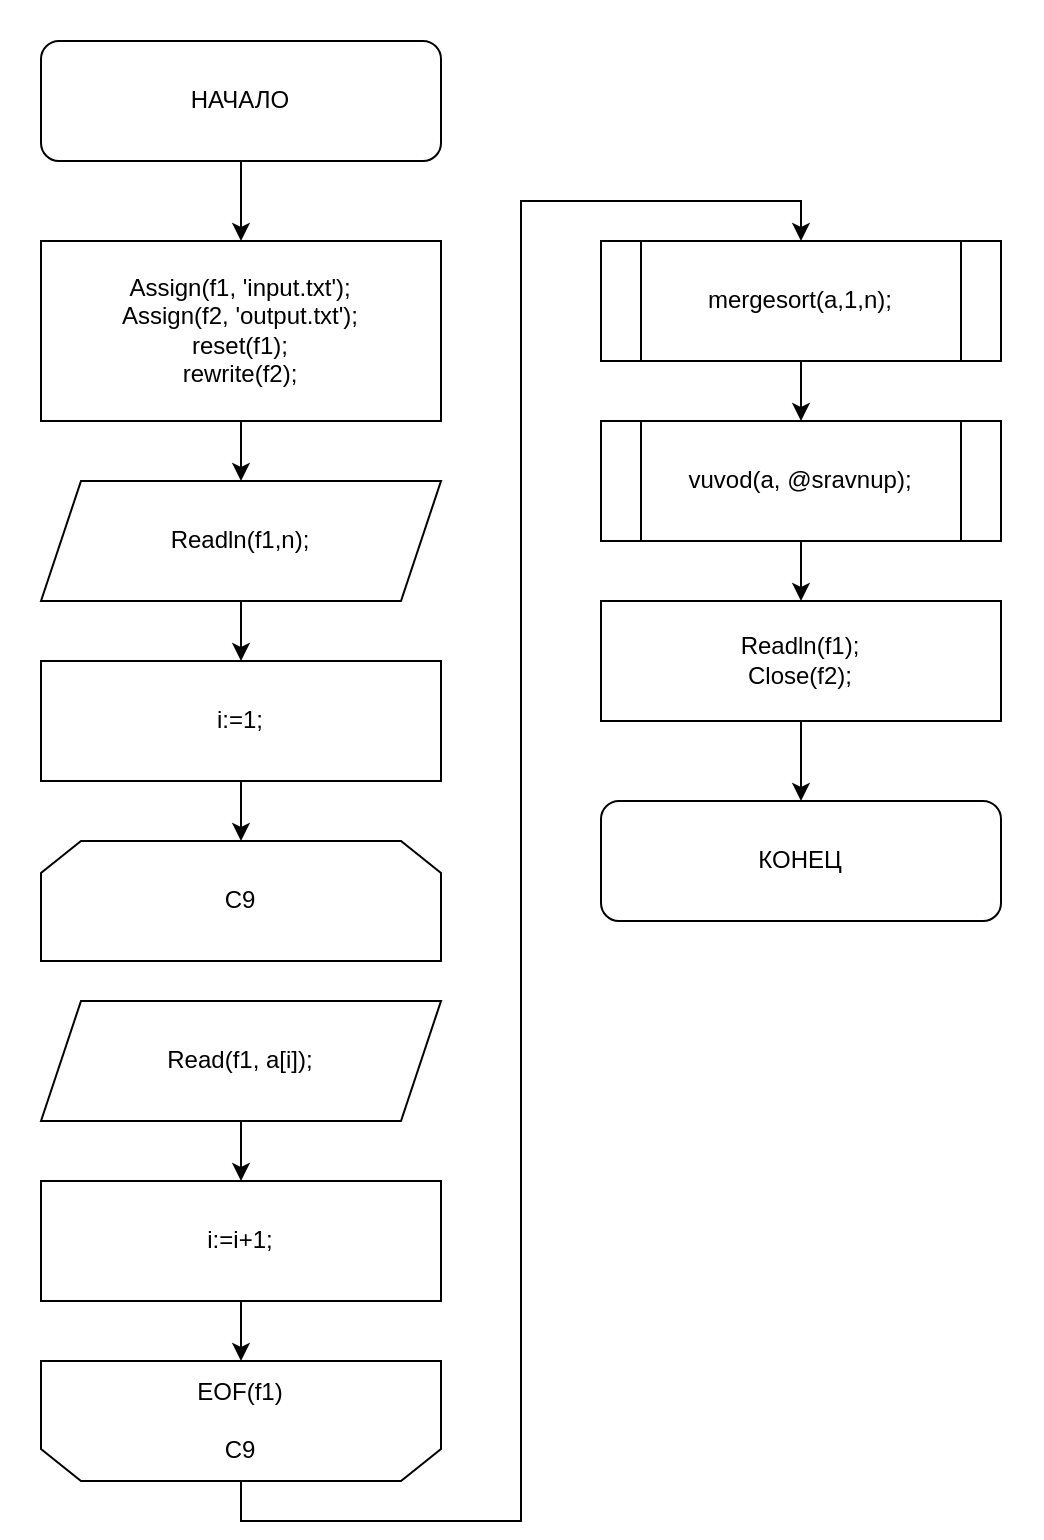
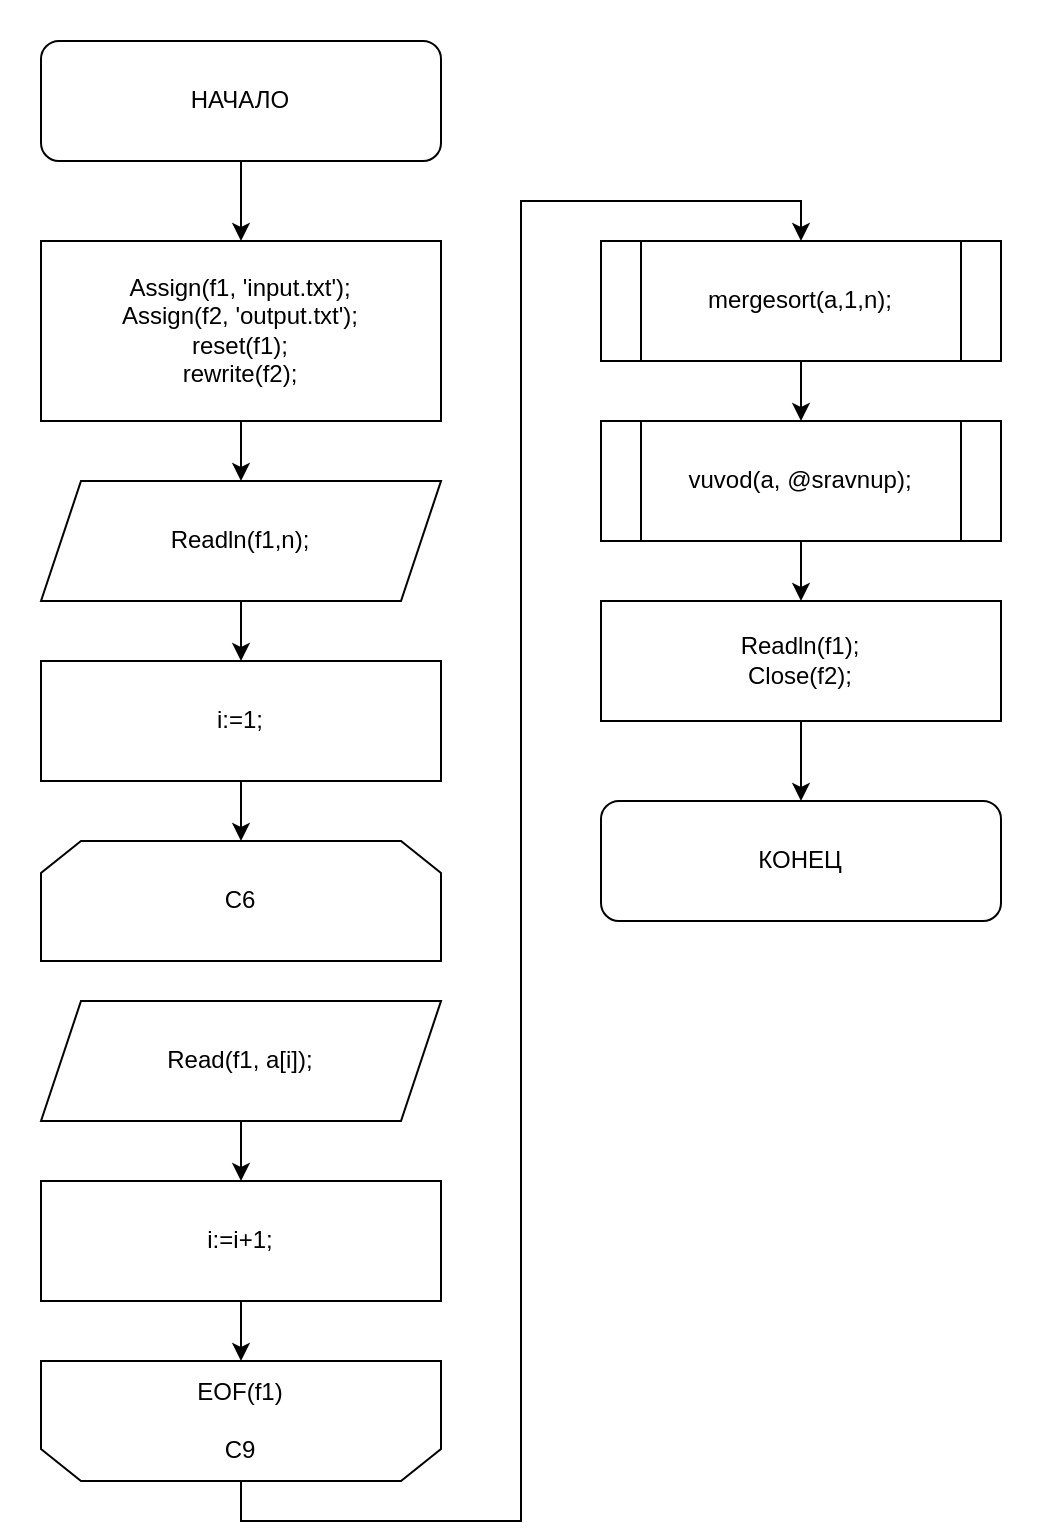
node "C9": label "C9" -> "C6"
